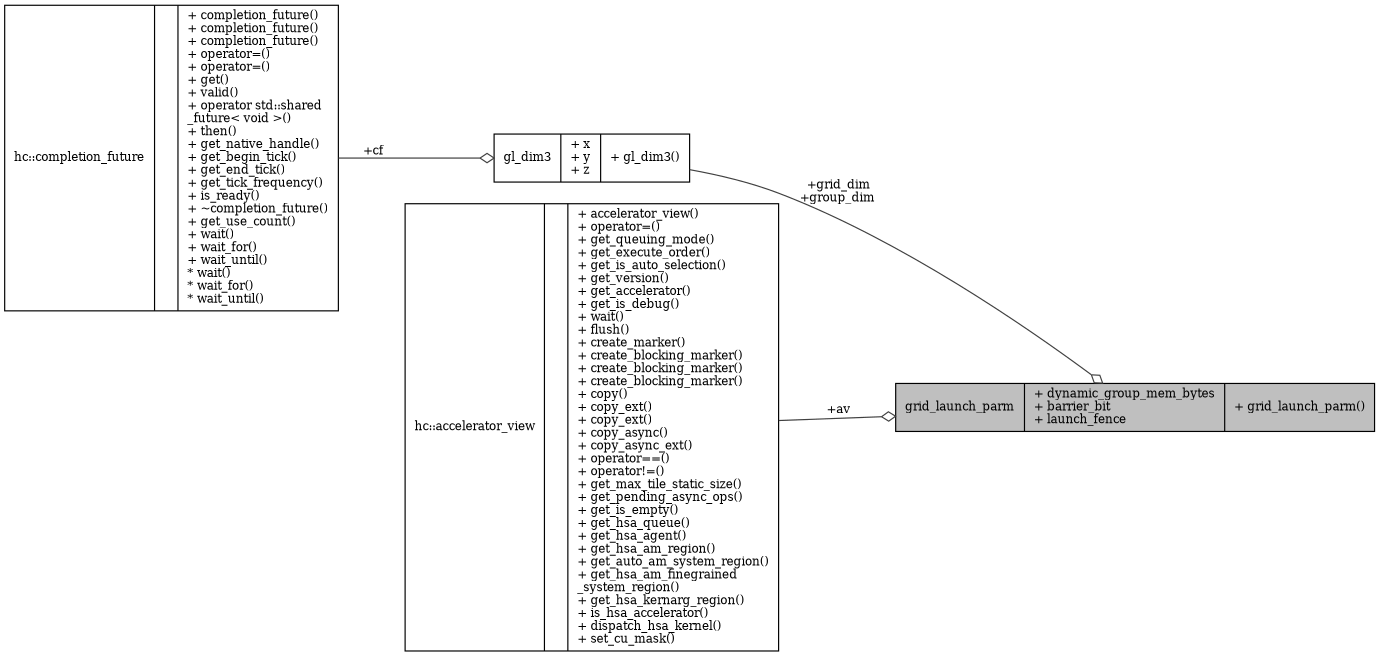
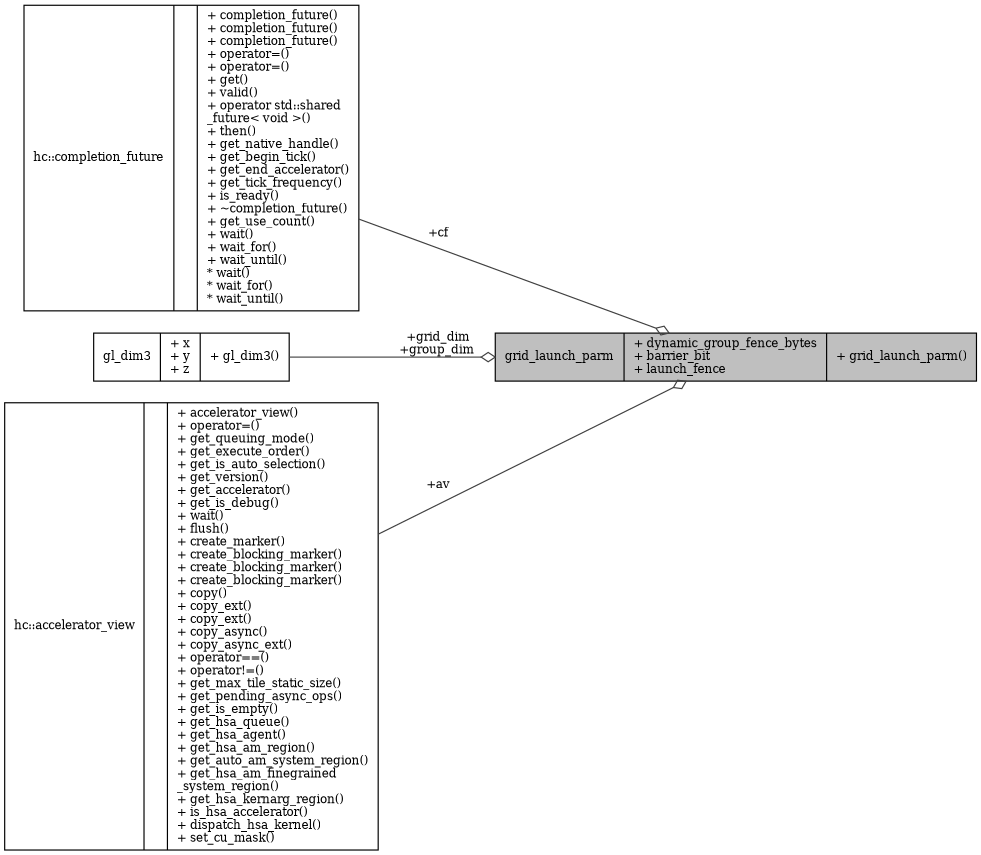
edge "hc::completion_future" -> "gl_dim3": now "hc::completion_future" -> "grid_launch_parm"
node "hc::completion_future": text "+ get_end_tick()" -> "+ get_end_accelerator()"
node "grid_launch_parm": text "+ dynamic_group_mem_bytes" -> "+ dynamic_group_fence_bytes"
